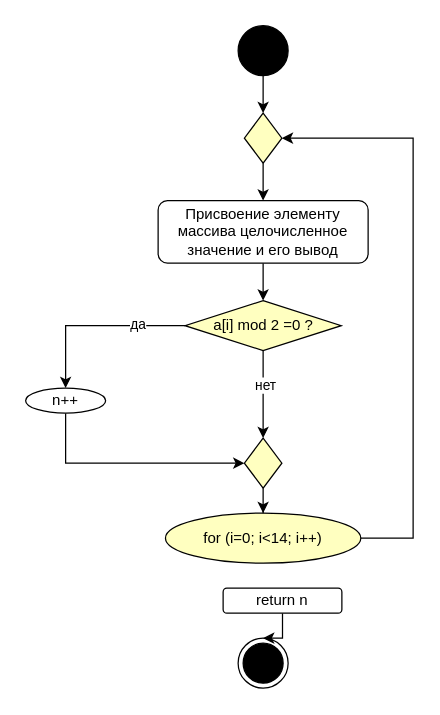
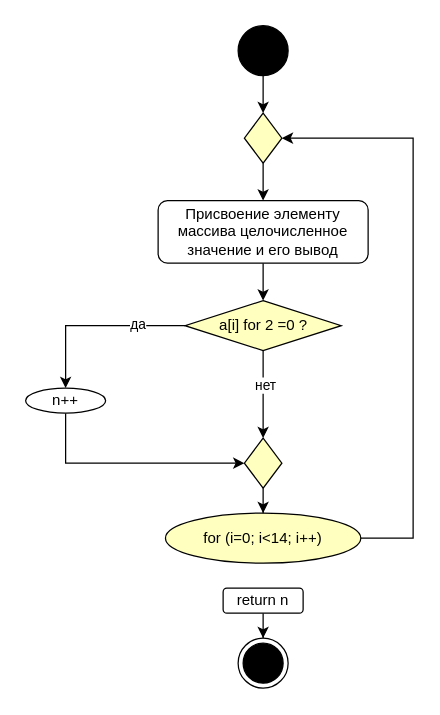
node "a[i] mod 2 =0 ?": label "a[i] mod 2 =0 ?" -> "a[i] for 2 =0 ?"
node "return n": size 119x25 -> 80x25
